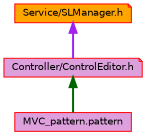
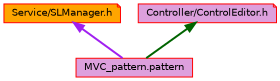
edge "Controller/ControlEditor.h" -> "Service/SLManager.h": now "MVC_pattern.pattern" -> "Service/SLManager.h"
